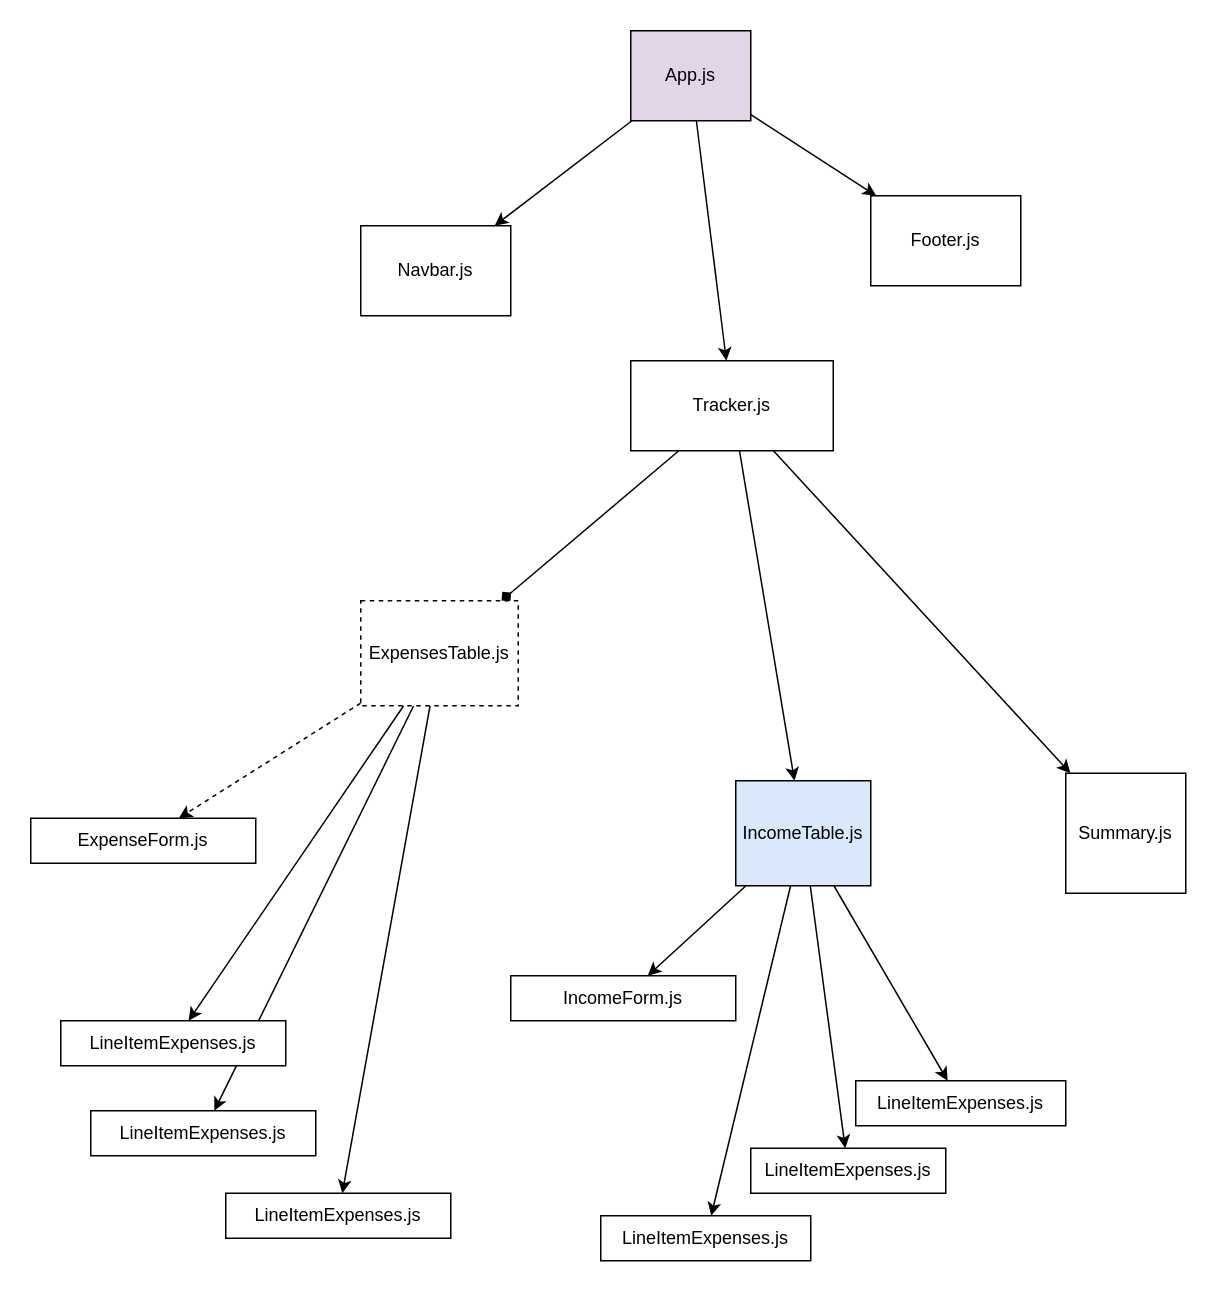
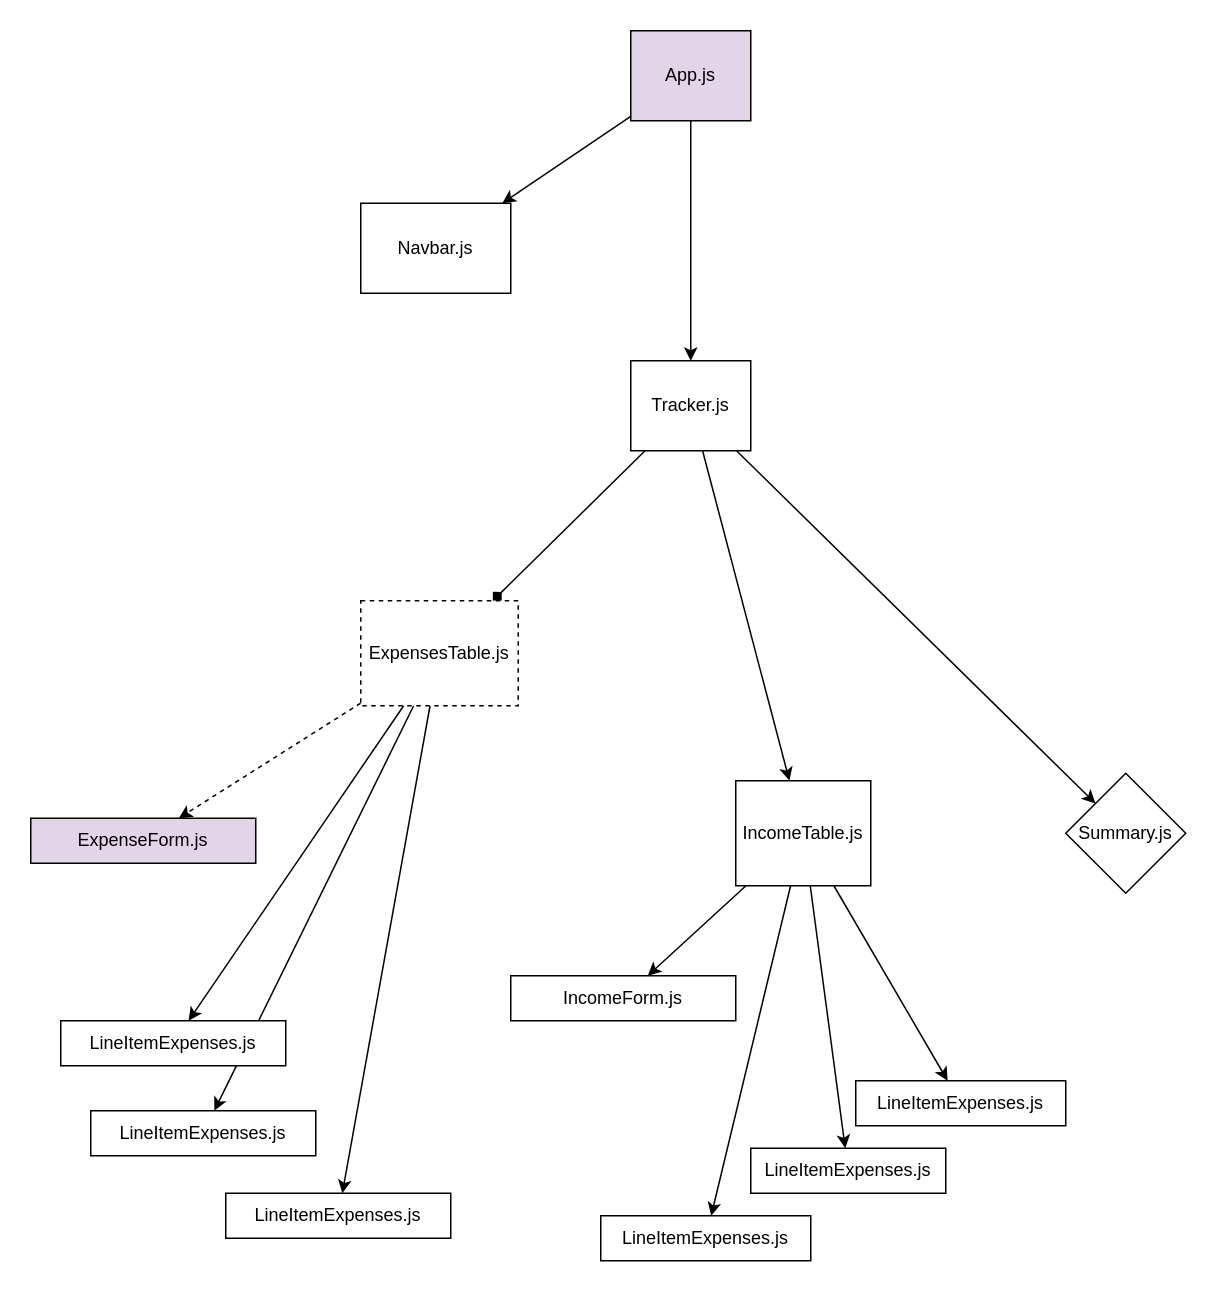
edge "App.js" -> "Footer.js": removed
node "Footer.js": removed
node "Navbar.js": moved (436, 271) -> (436, 248)
node "Tracker.js": size 203x90 -> 120x90
node "IncomeTable.js": fillcolor #dae8fc -> #ffffff
node "Summary.js": shape rectangle -> diamond
node "ExpenseForm.js": fillcolor #ffffff -> #e1d5e7
